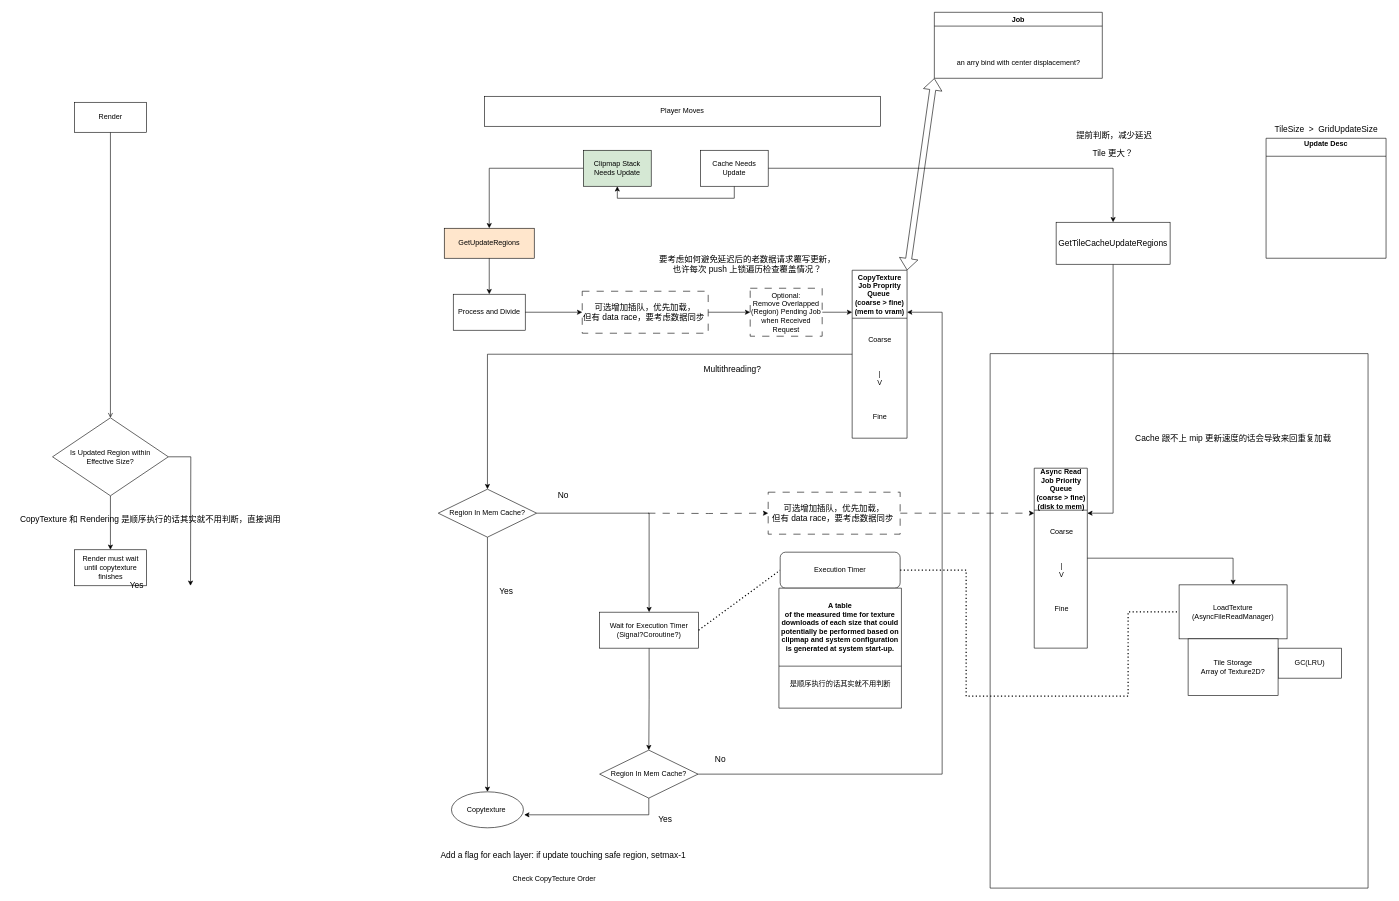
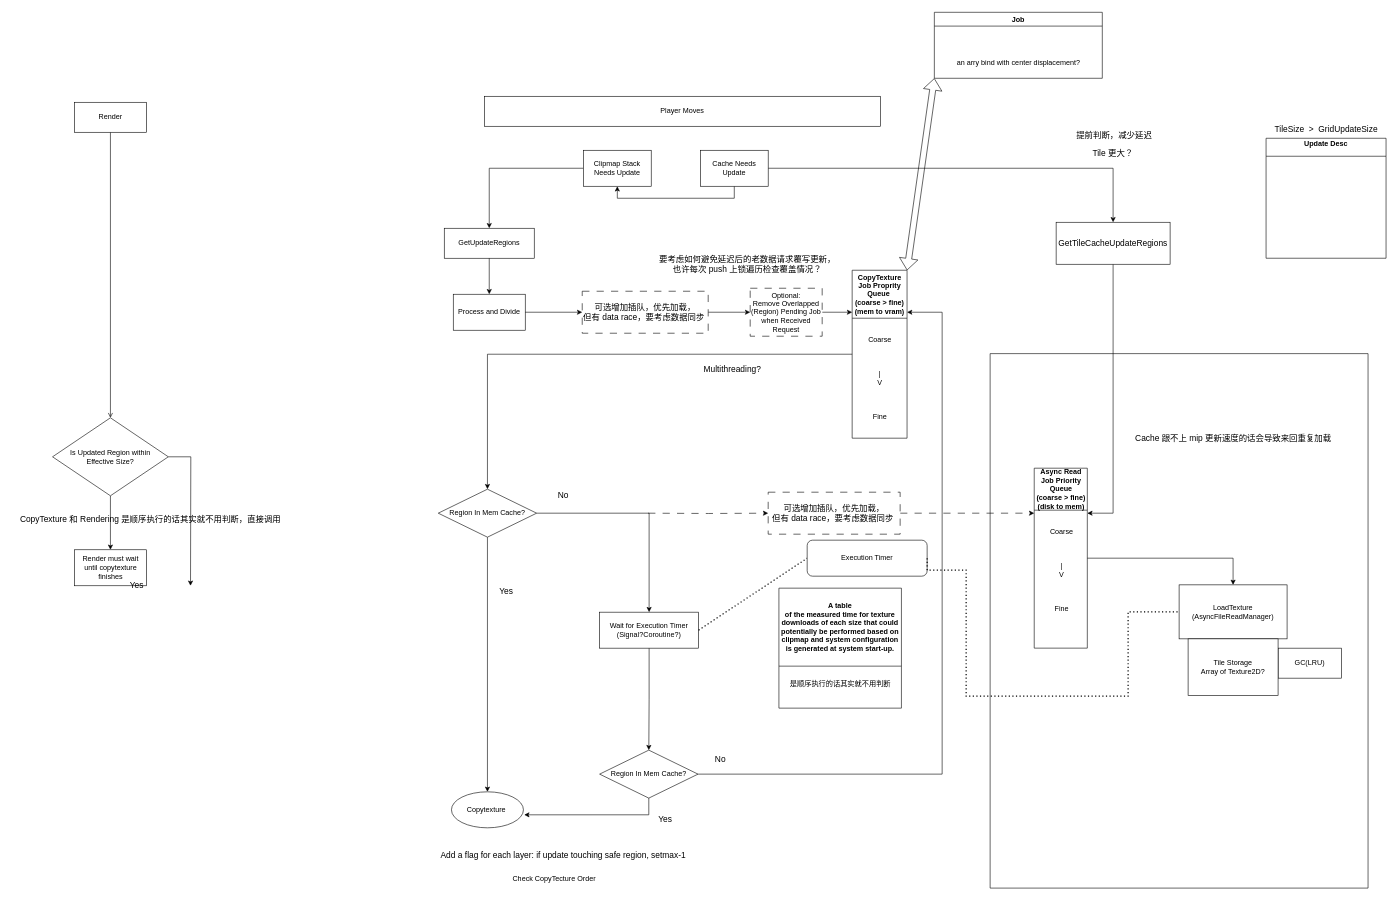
node "Clipmap Stack Needs Update": fillcolor #d5e8d4 -> #ffffff
node "GetUpdateRegions": fillcolor #ffe6cc -> #ffffff
node "Execution Timer": moved (840, 570) -> (867, 558)
